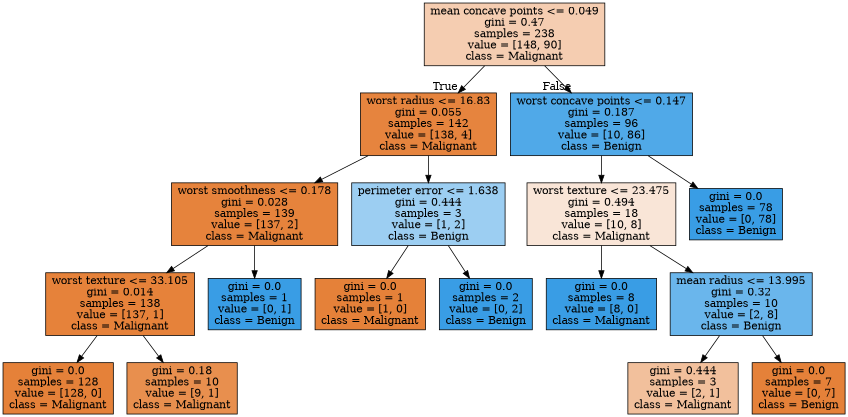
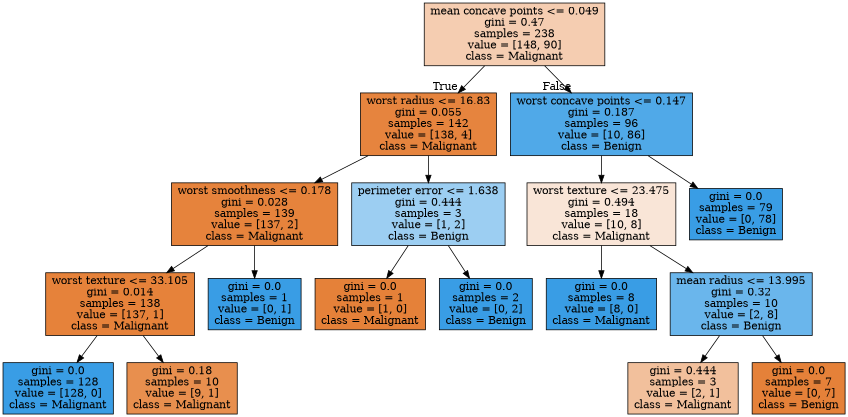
node "gini = 0.0 samples = 78 value = [0, 78] class = Benign": label "gini = 0.0 samples = 78 value = [0, 78] class = Benign" -> "gini = 0.0 samples = 79 value = [0, 78] class = Benign"
node "gini = 0.0 samples = 128 value = [128, 0] class = Malignant": fillcolor #e58139ff -> #399de5ff
